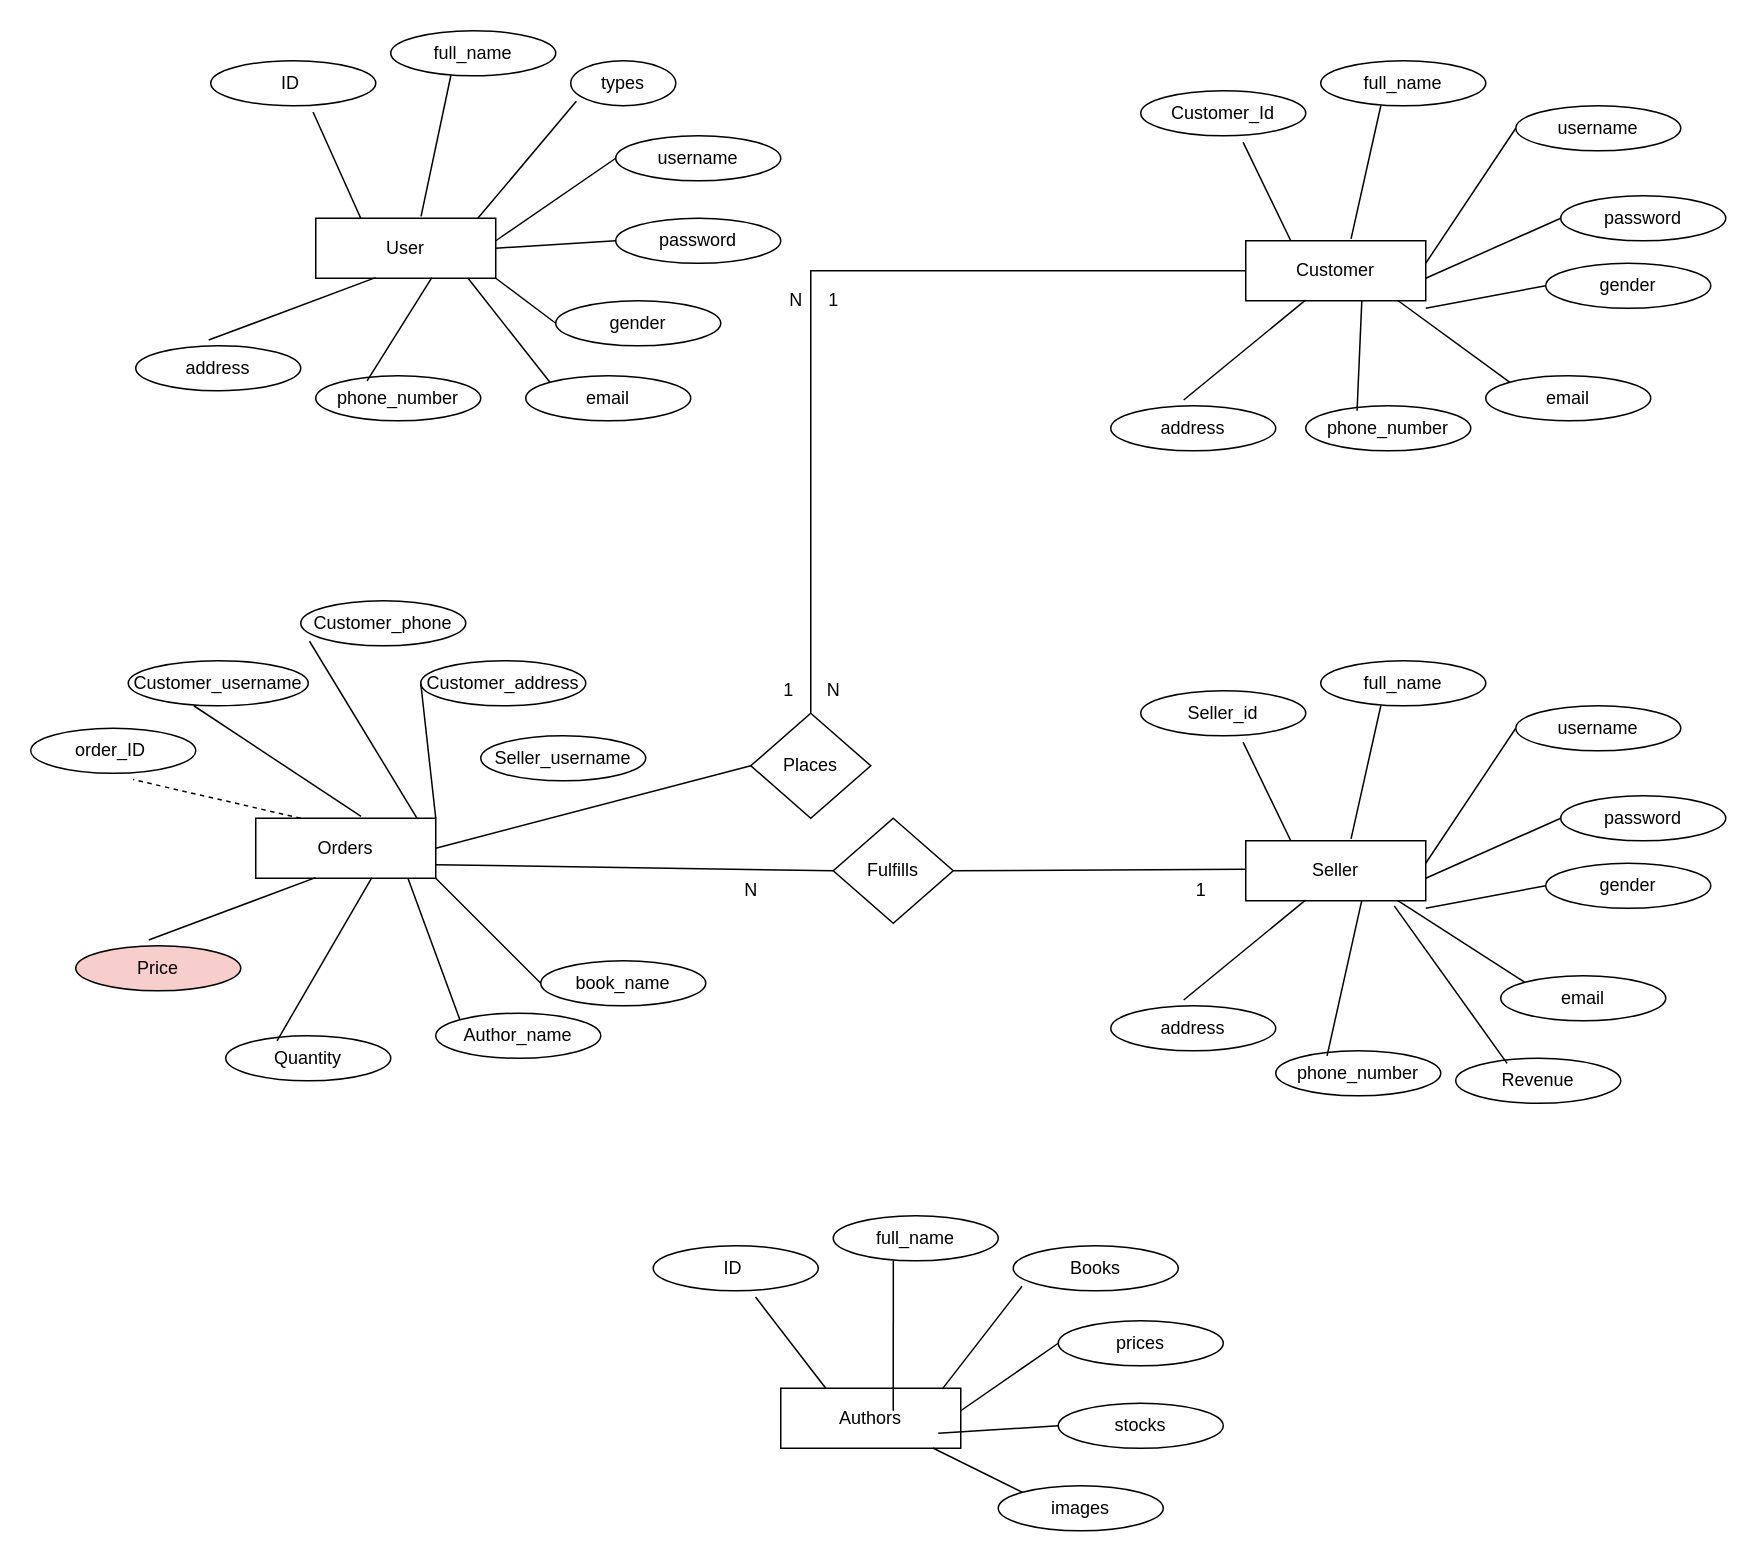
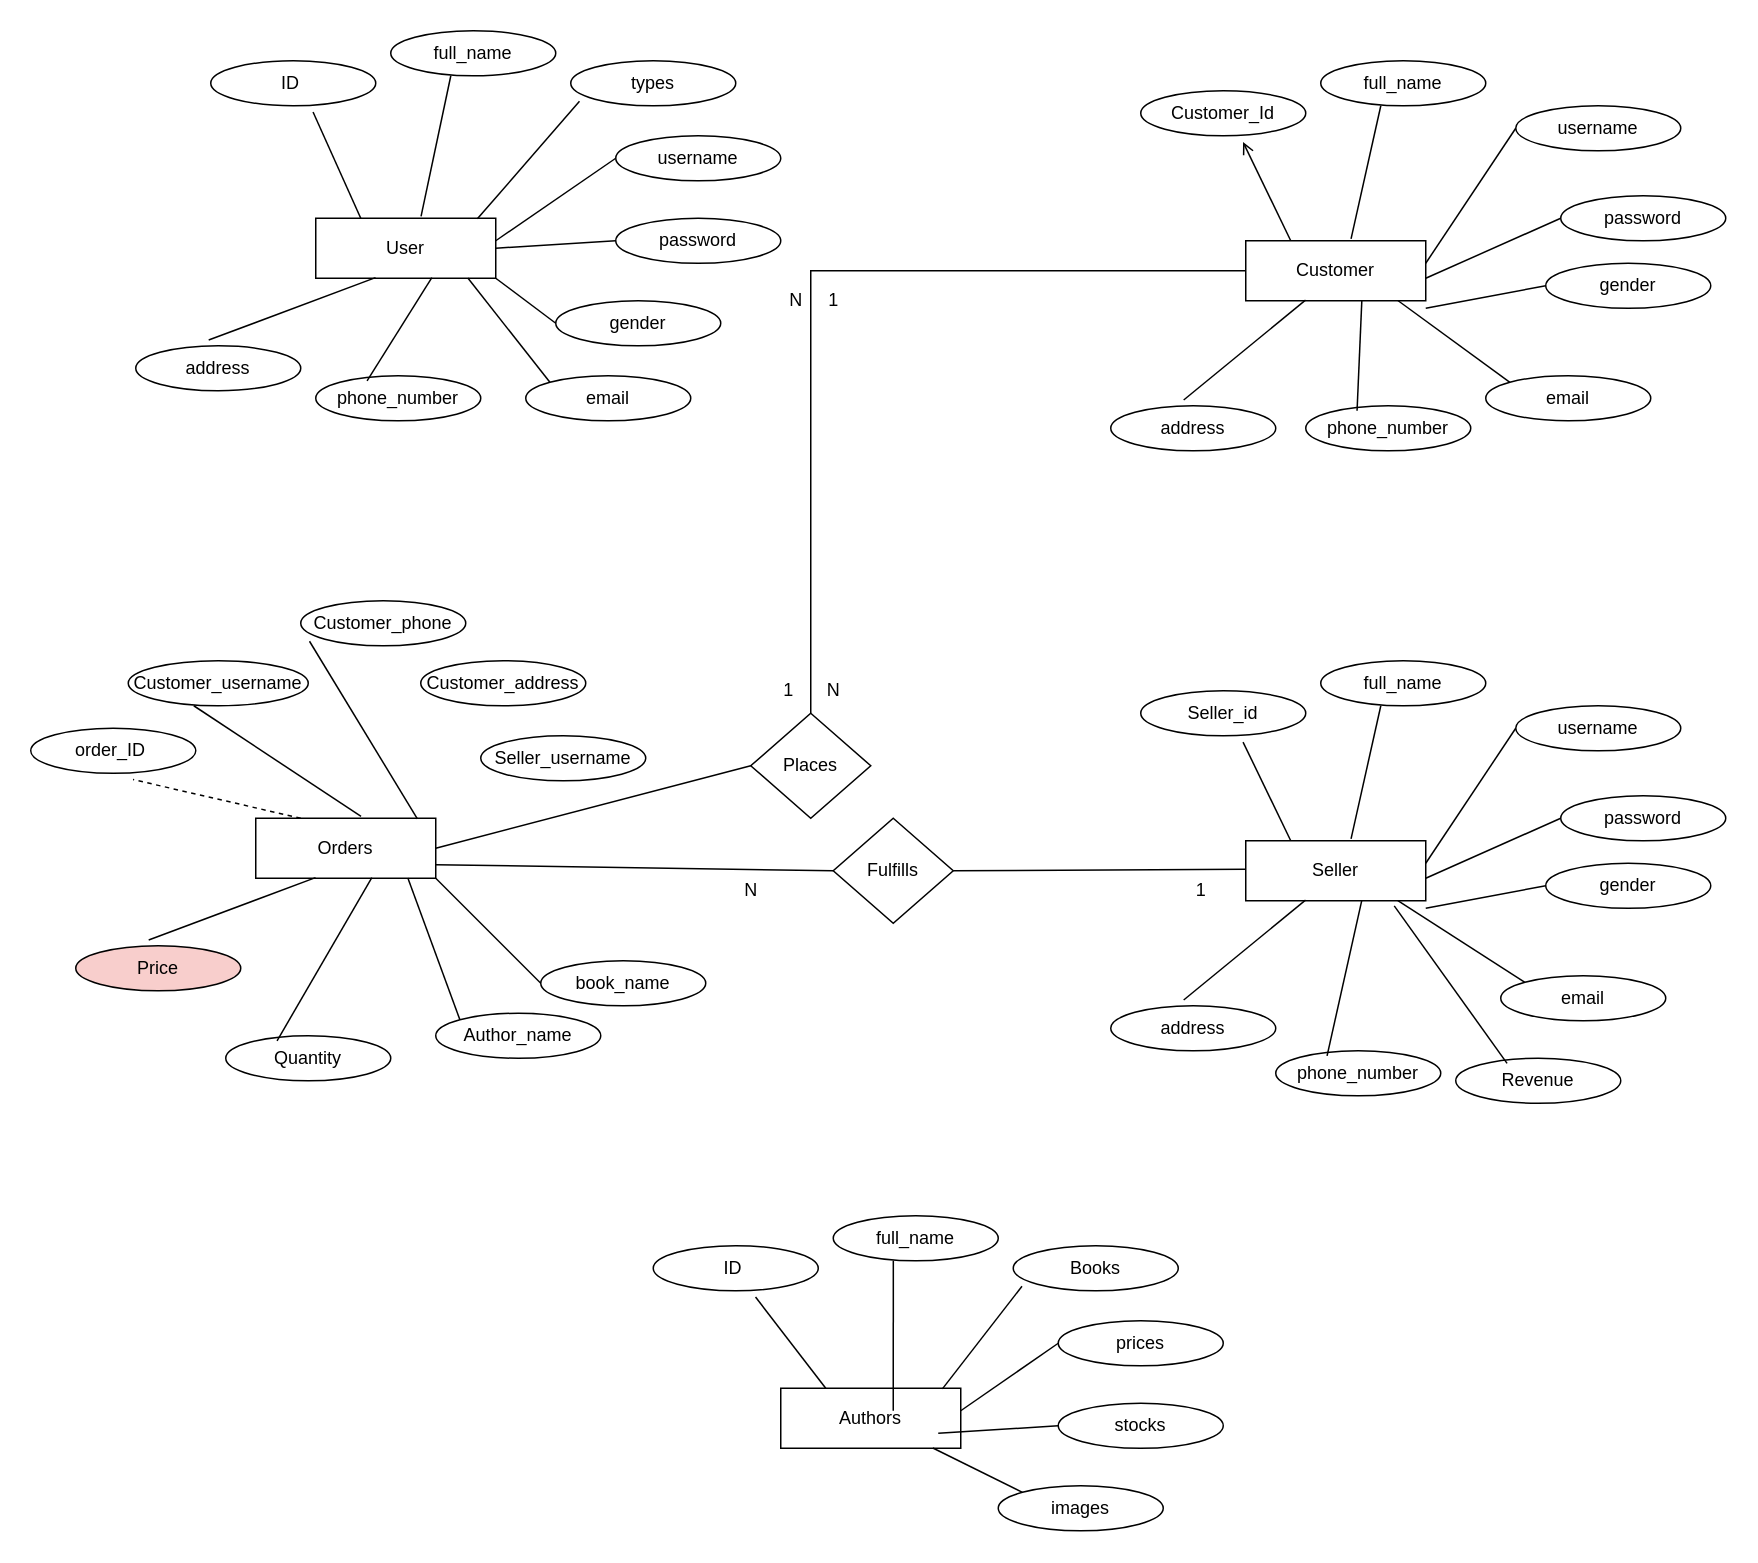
node "types": size 105x45 -> 165x45
edge "Customer_Id" -- "Customer": arrowhead none -> open
edge "Customer_address" -- "Orders": removed
